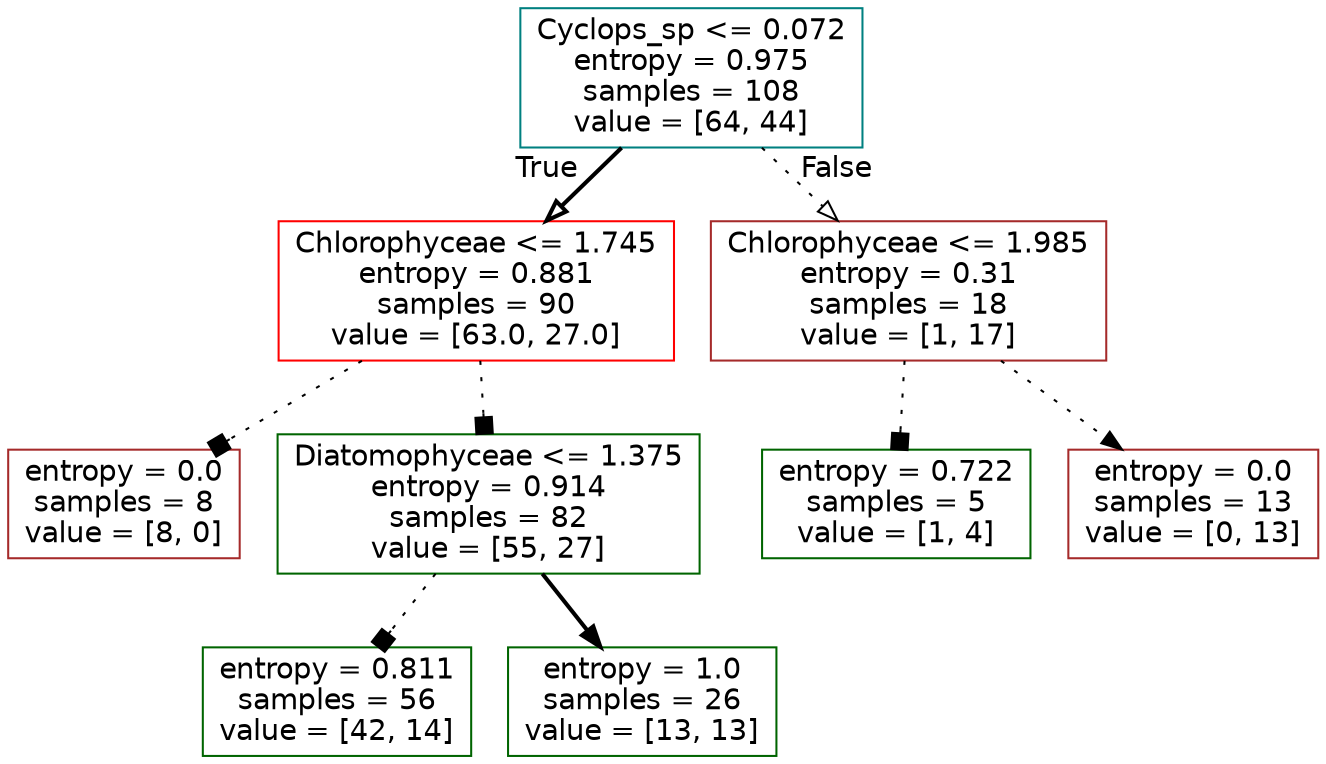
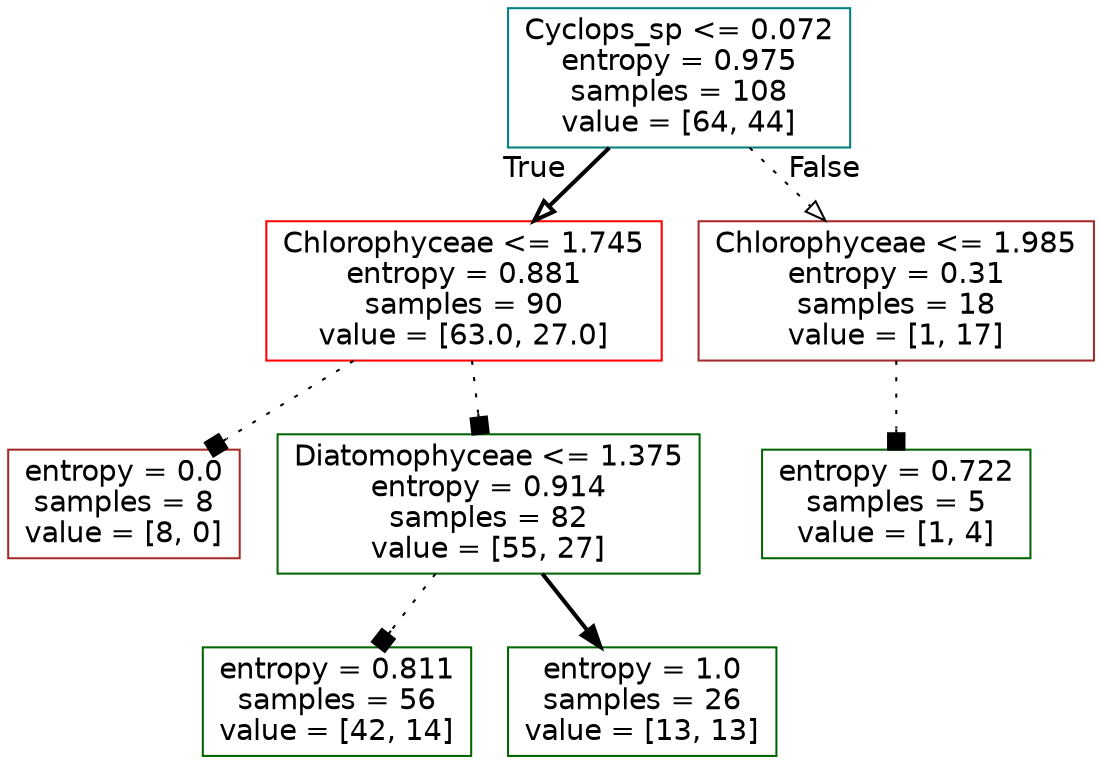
node "entropy = 0.0 samples = 13 value = [0, 13]": removed
